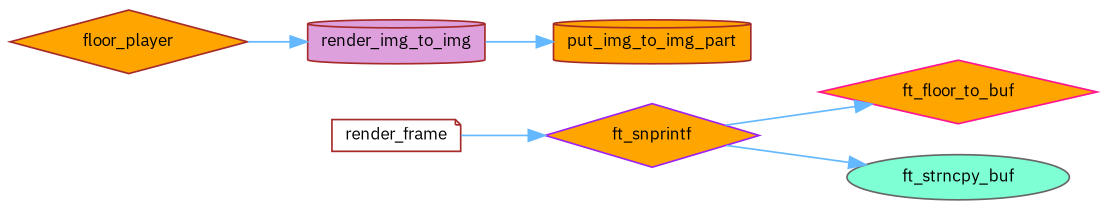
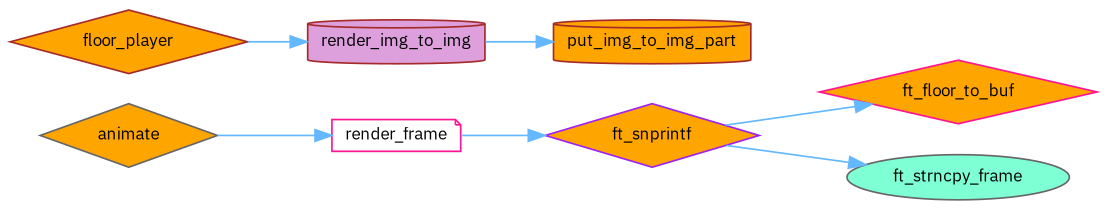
node "animate": added
node "render_frame": color brown -> deeppink
node "ft_strncpy_buf": label "ft_strncpy_buf" -> "ft_strncpy_frame"
